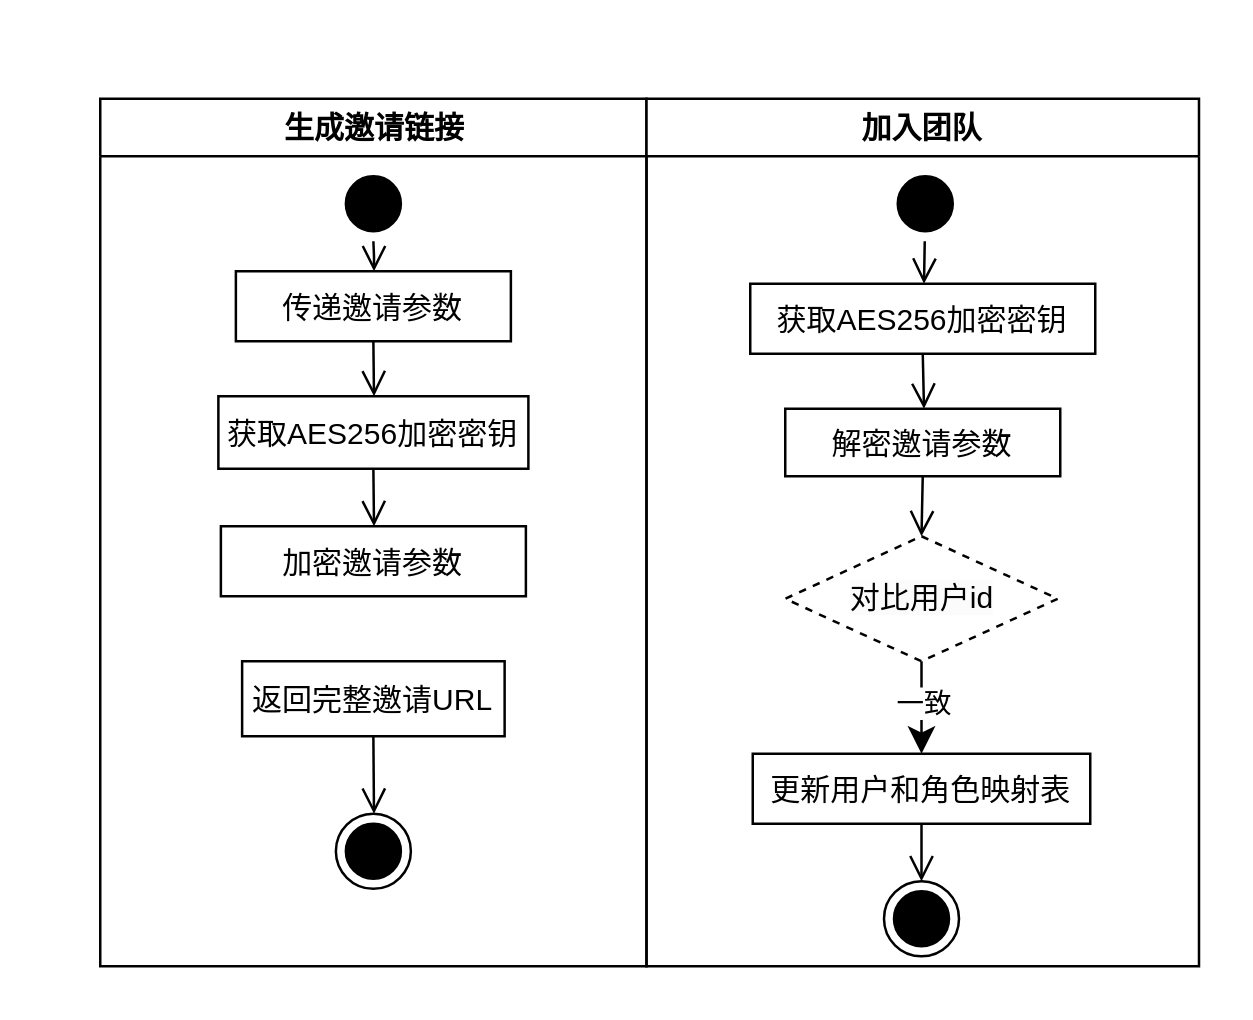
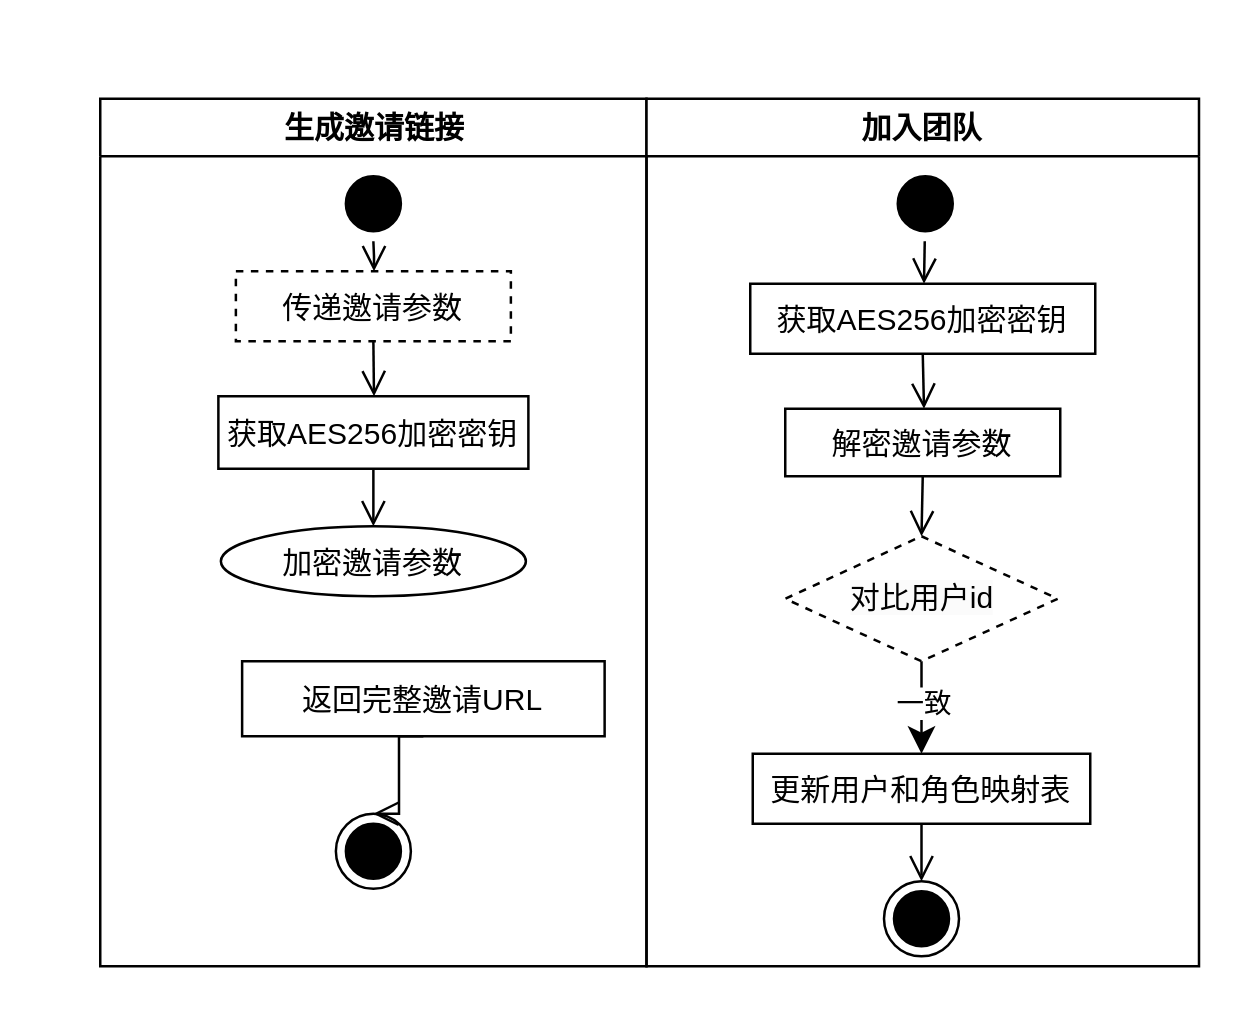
node "传递邀请参数": style solid -> dashed
node "加密邀请参数": shape rectangle -> ellipse
node "返回完整邀请URL": size 263x75 -> 363x75
